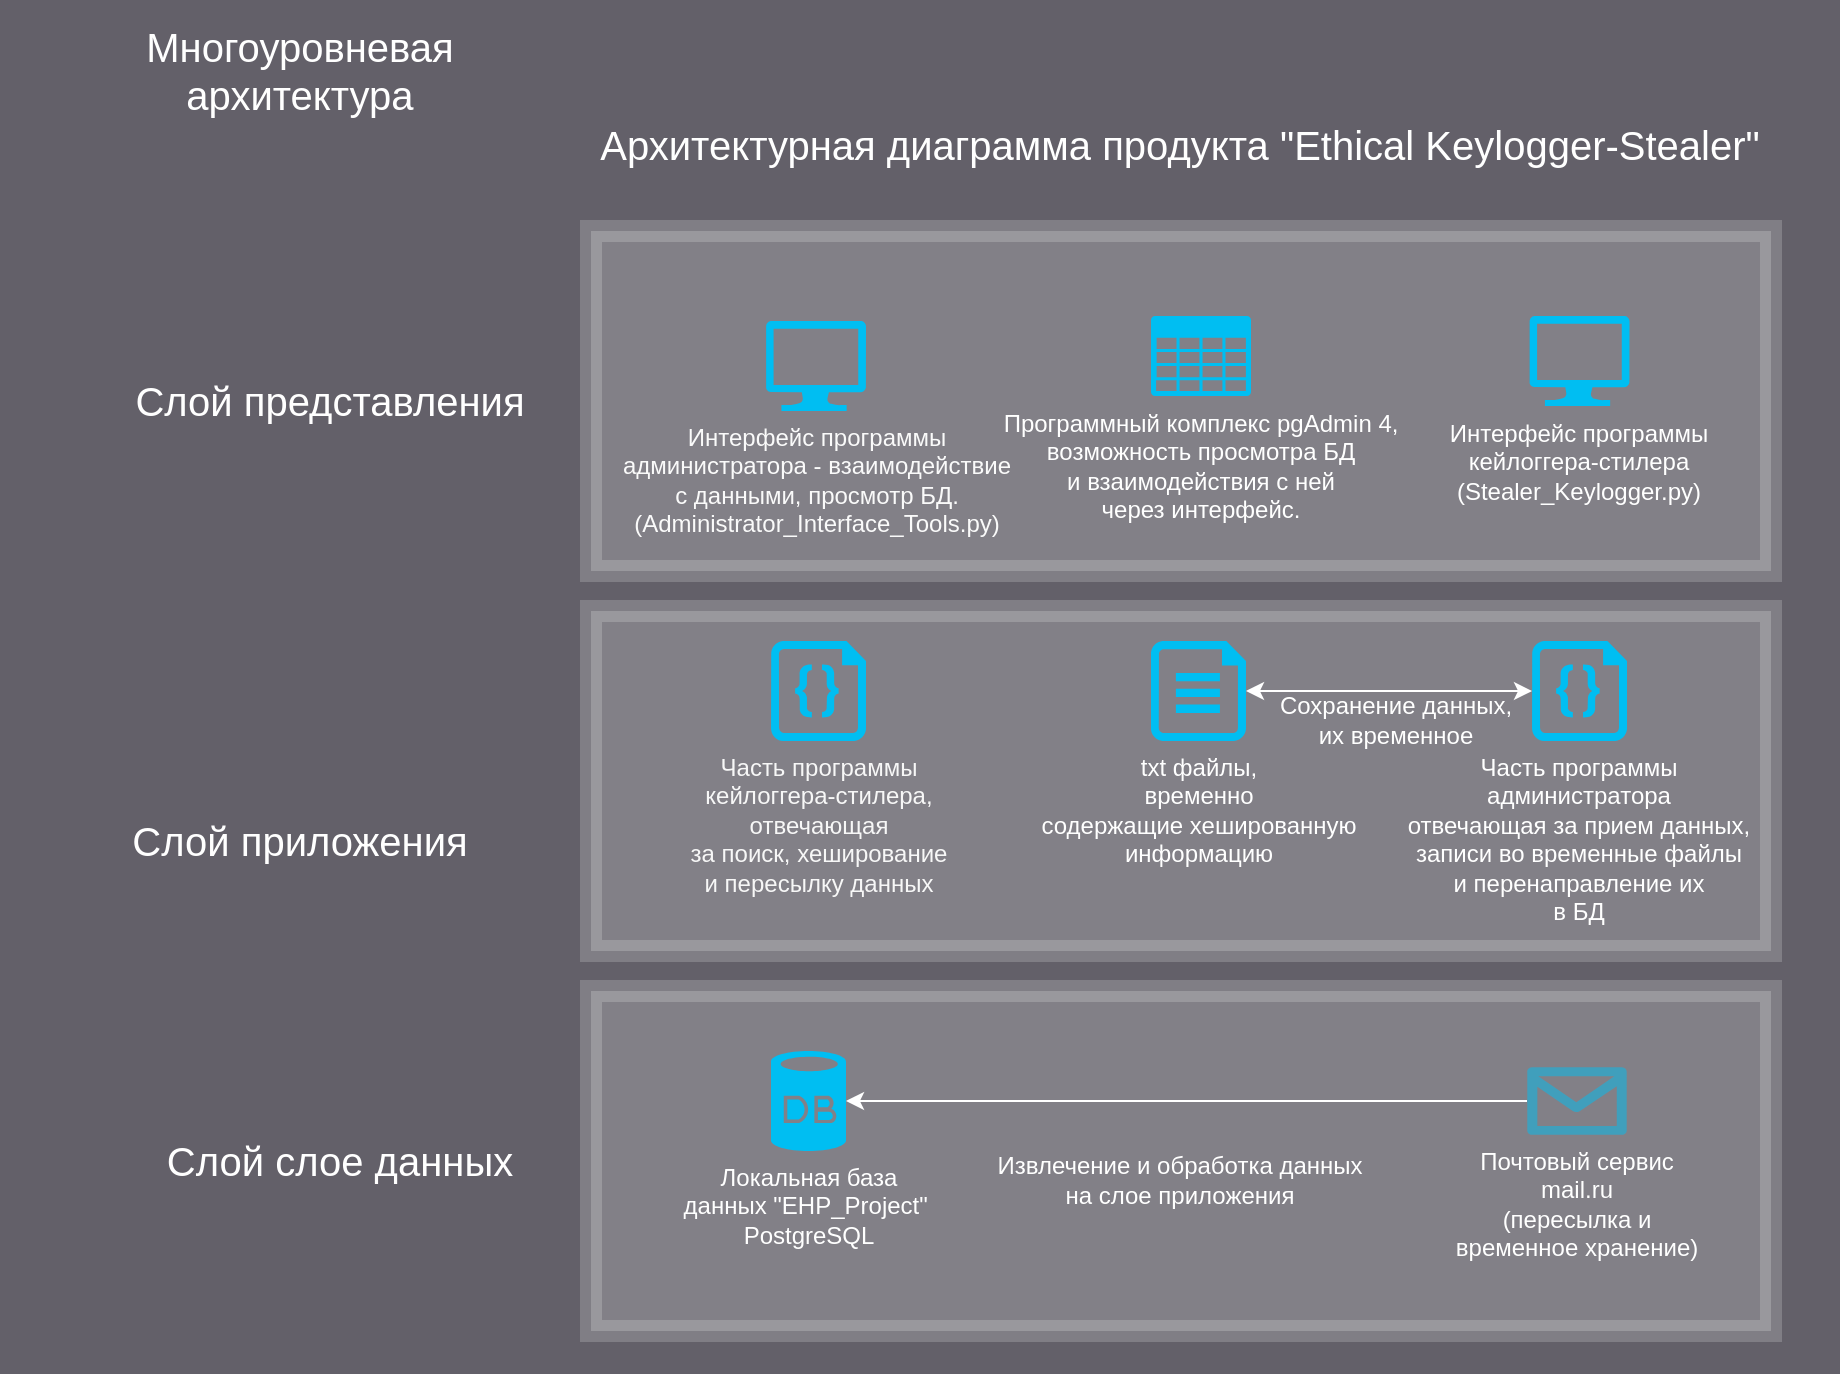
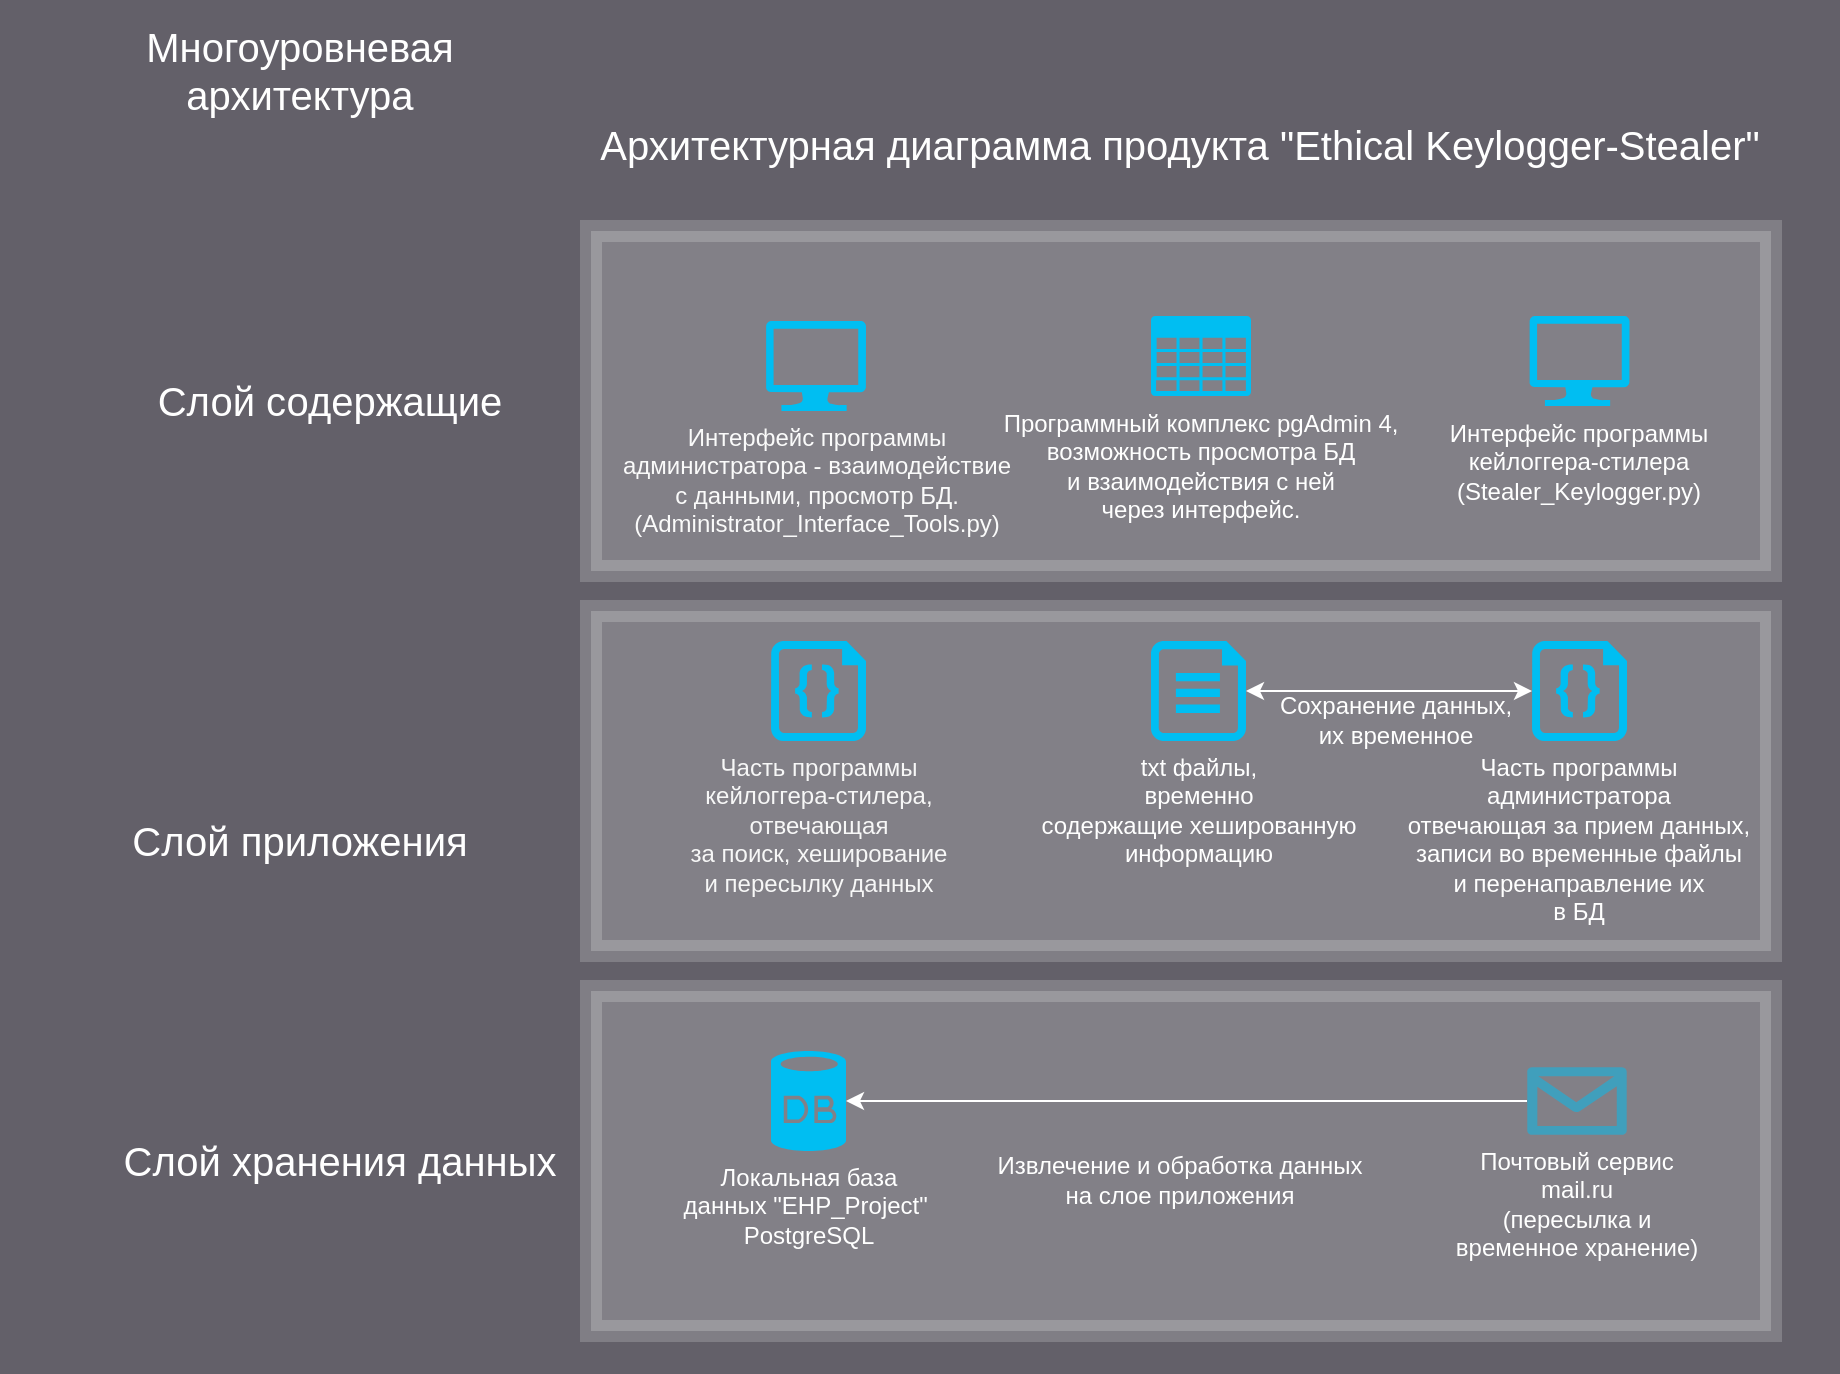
node "Слой представления": label "Слой представления" -> "Слой содержащие"
node "Слой слое данных": label "Слой слое данных" -> "Слой хранения данных"
